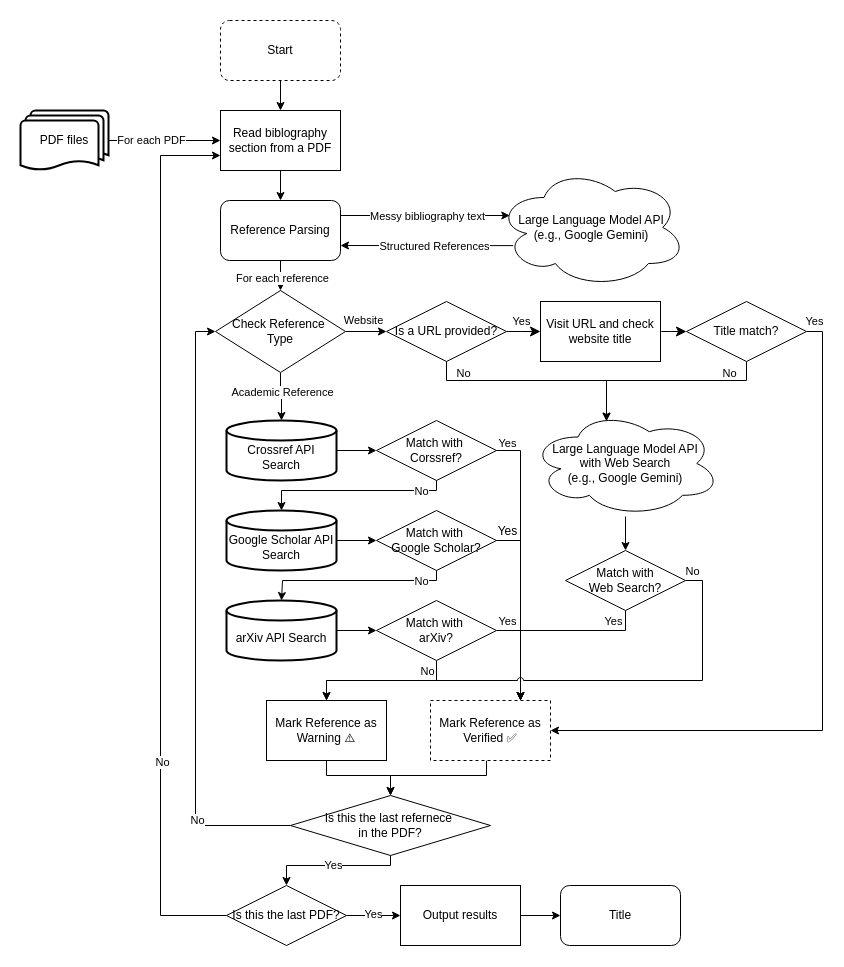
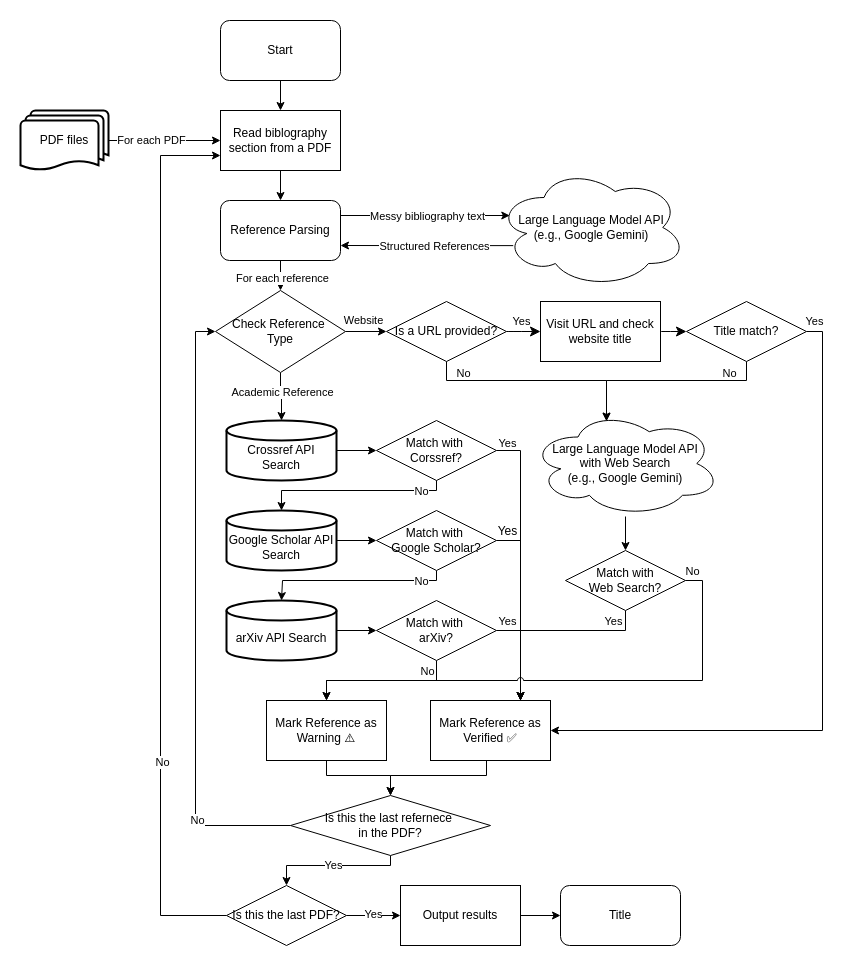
node "Start": style dashed -> solid
node "Mark Reference as Verified ✅": style dashed -> solid
